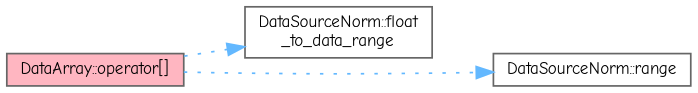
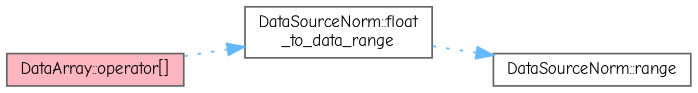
edge "DataArray::operator[]" -> "DataSourceNorm::range": now "DataSourceNorm::float _to_data_range" -> "DataSourceNorm::range"
